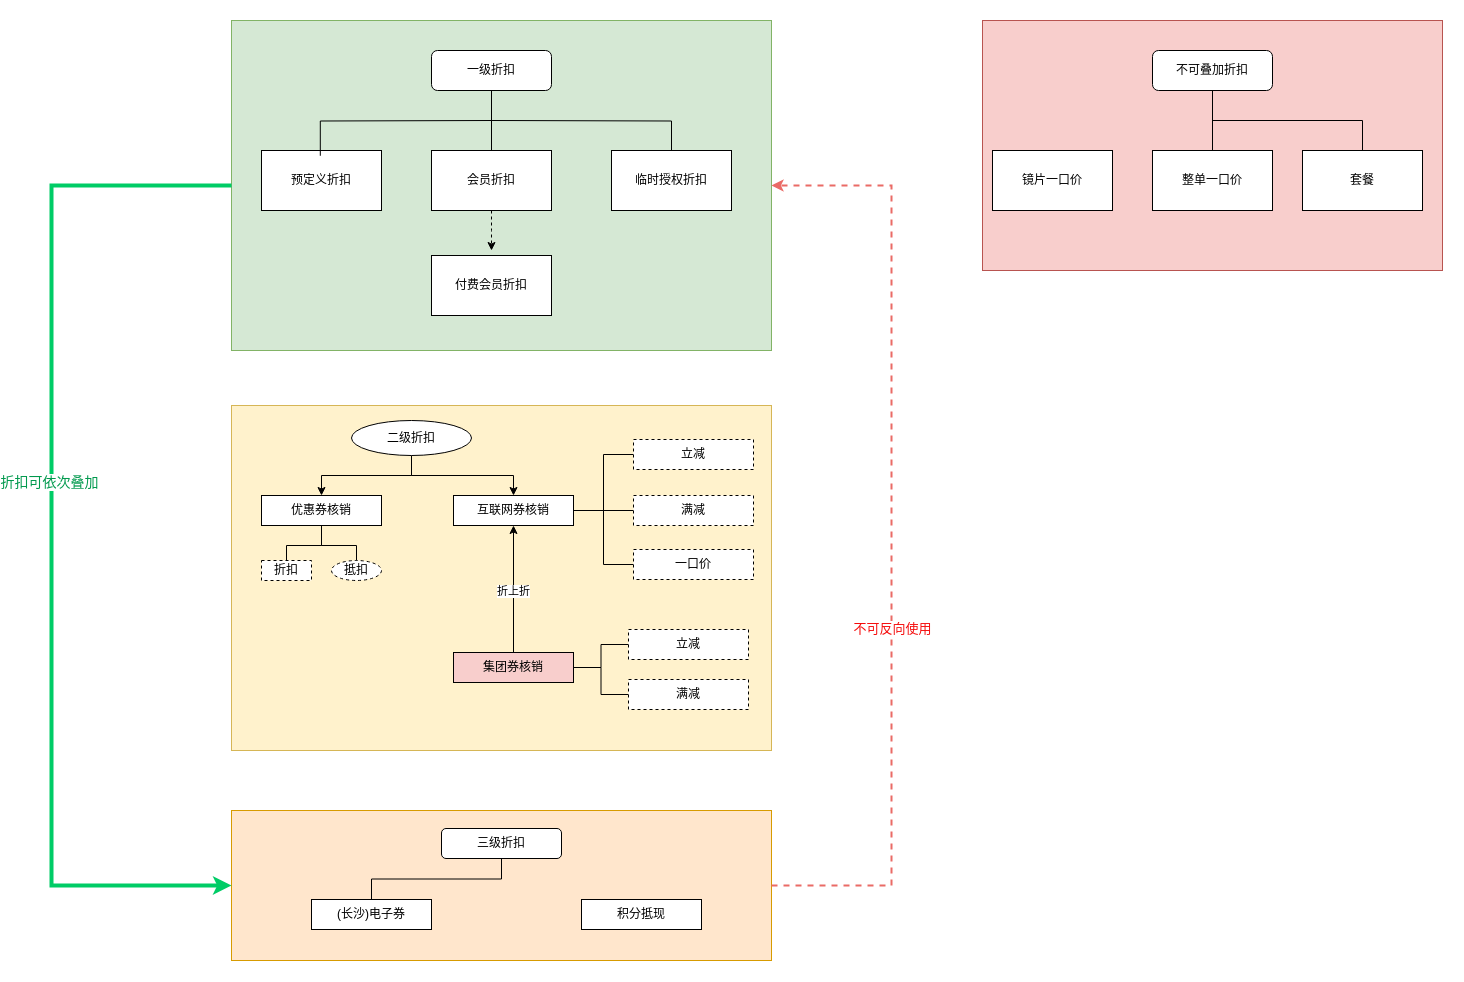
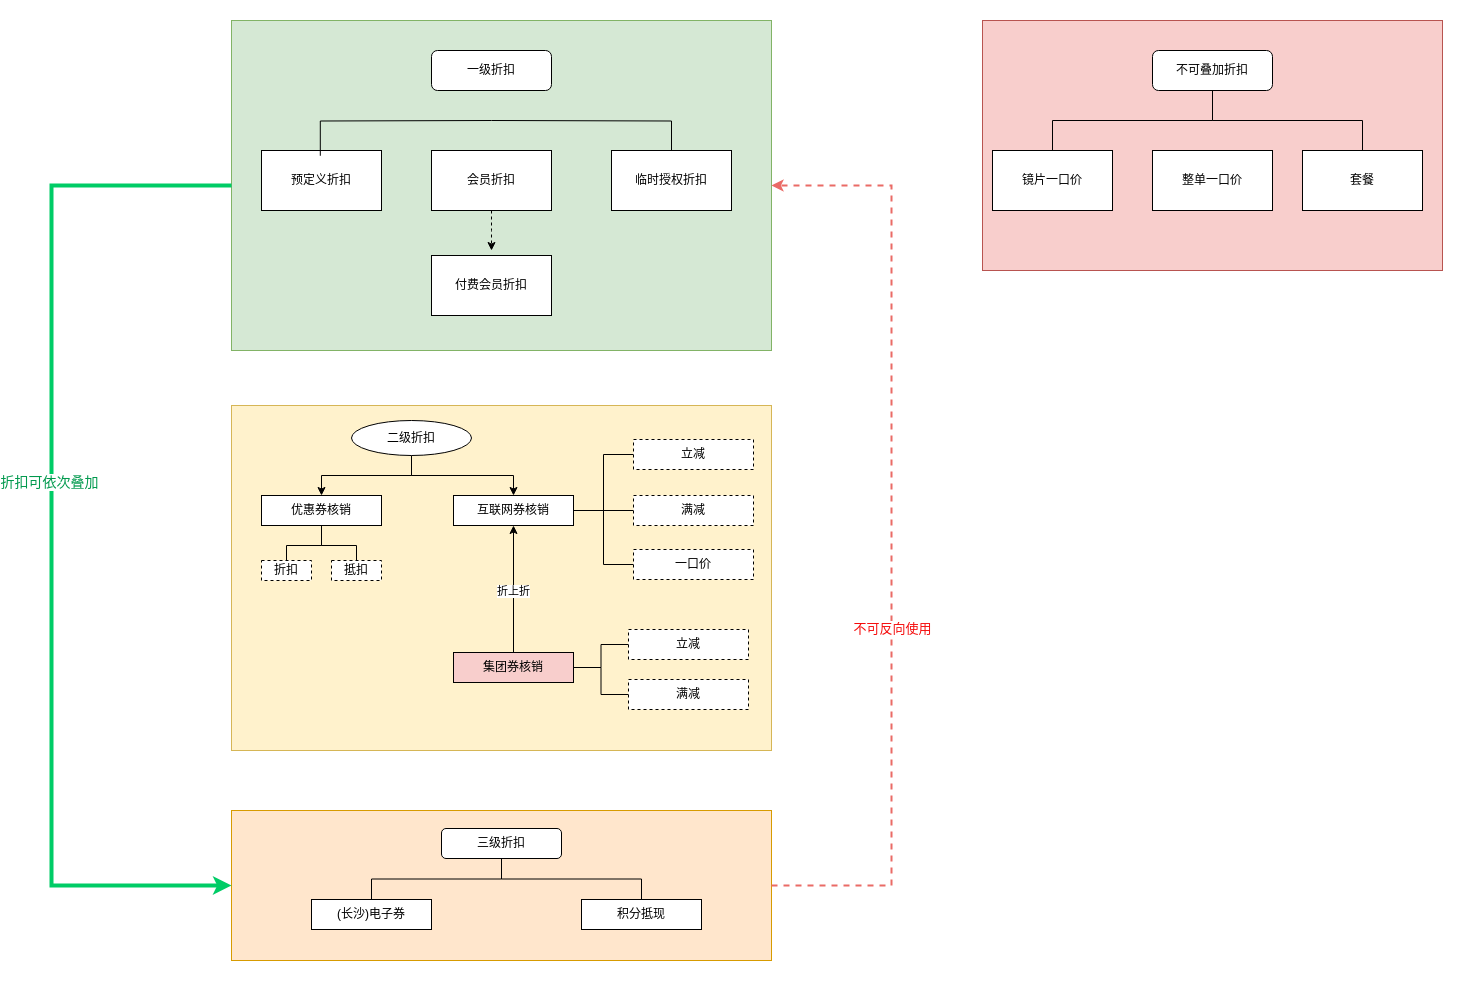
edge "一级折扣" -- "会员折扣": removed
edge "不可叠加折扣" -- "整单一口价": now "不可叠加折扣" -- "镜片一口价"
node "抵扣": shape ellipse -> rectangle
edge "三级折扣" -- "积分抵现": added
